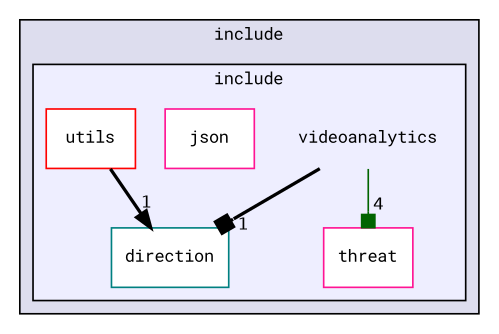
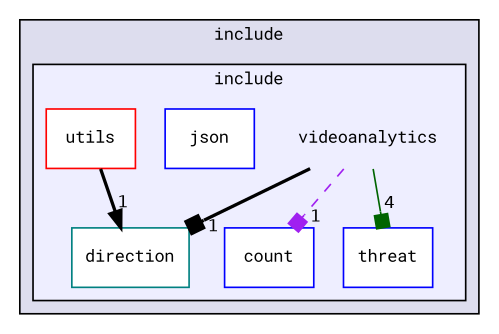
node "json": color deeppink -> blue
node "count": added
node "threat": color deeppink -> blue
